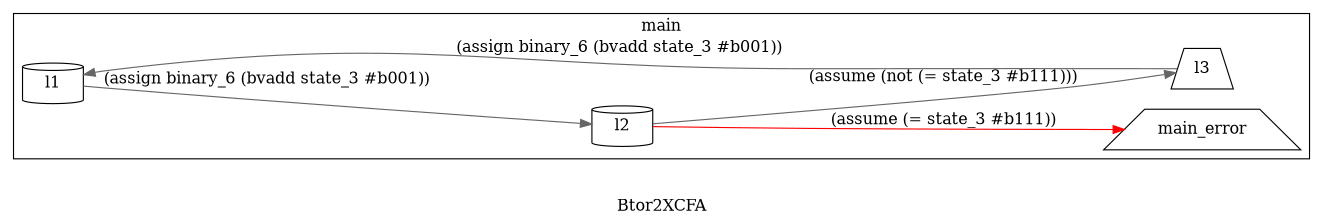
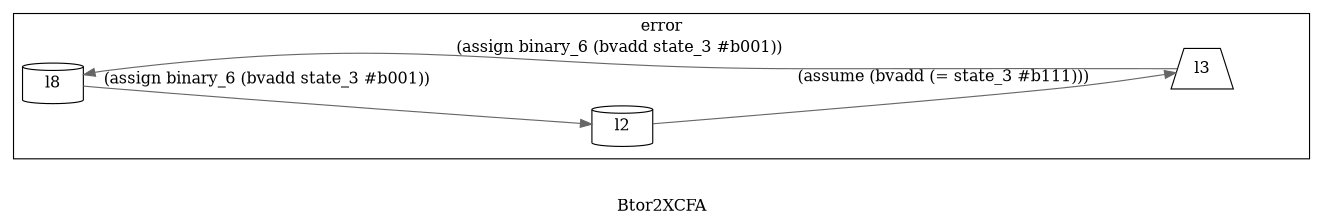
cluster "main": label "main" -> "error"
edge "l2" -> "l3": label "(assume (not (= state_3 #b111))) " -> "(assume (bvadd (= state_3 #b111))) "
node "l1": label "l1" -> "l8"
node "main_error": removed
